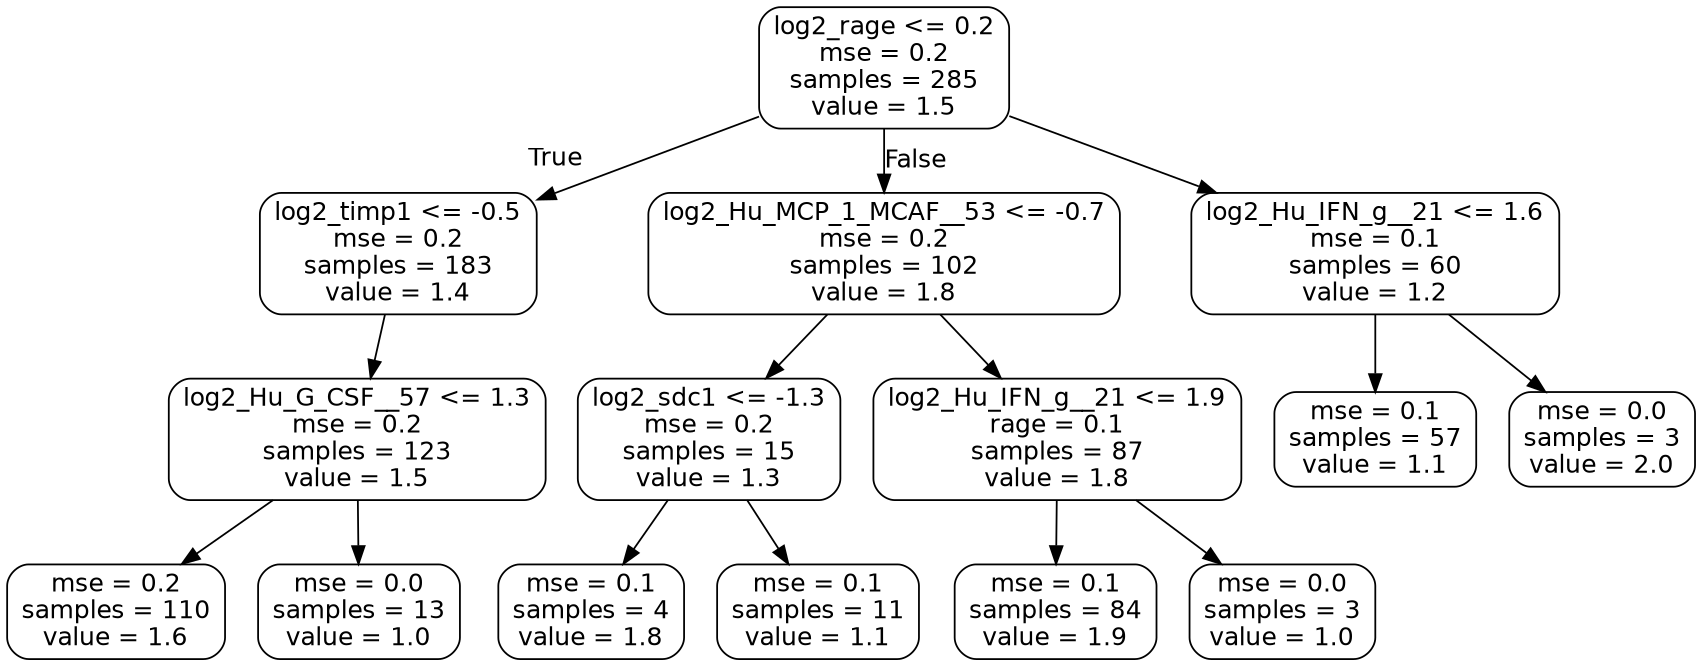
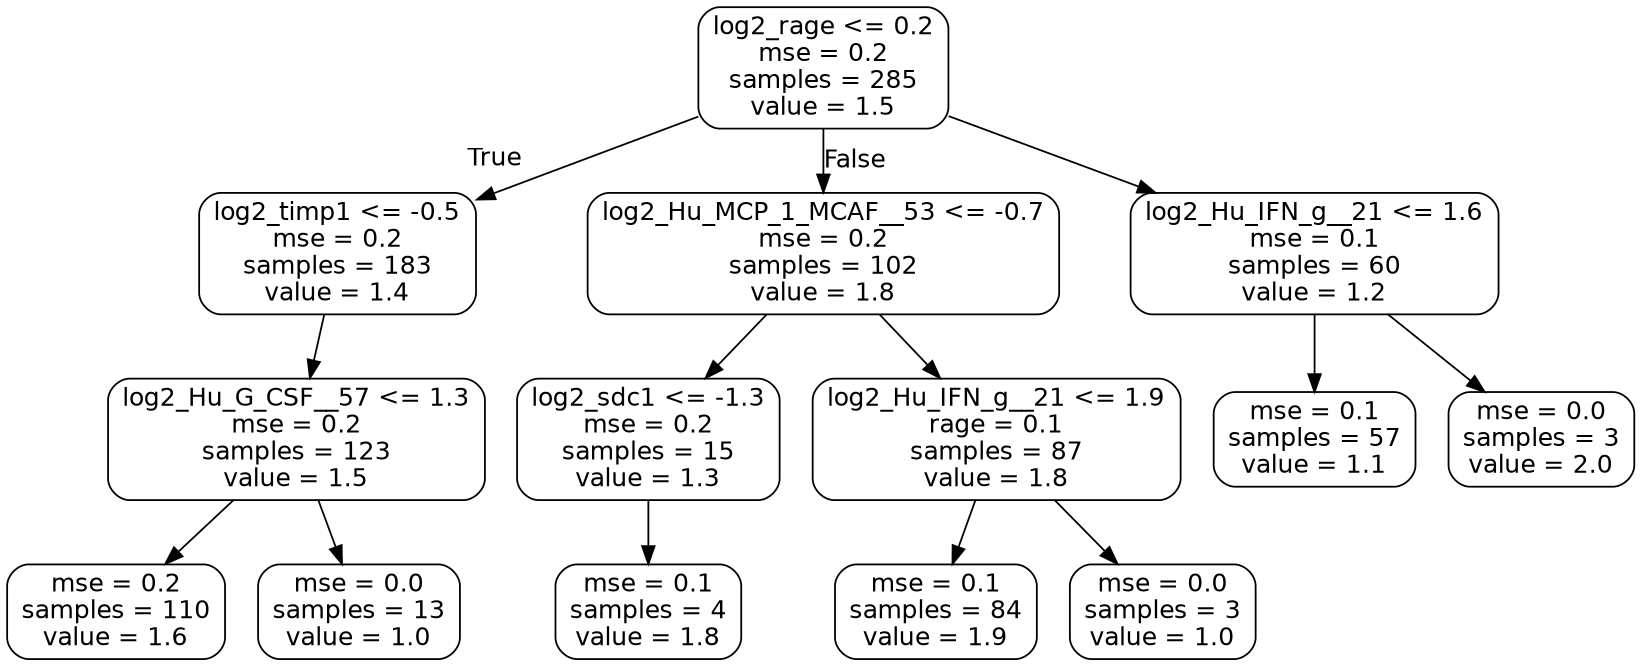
node "mse = 0.1 samples = 11 value = 1.1": removed
